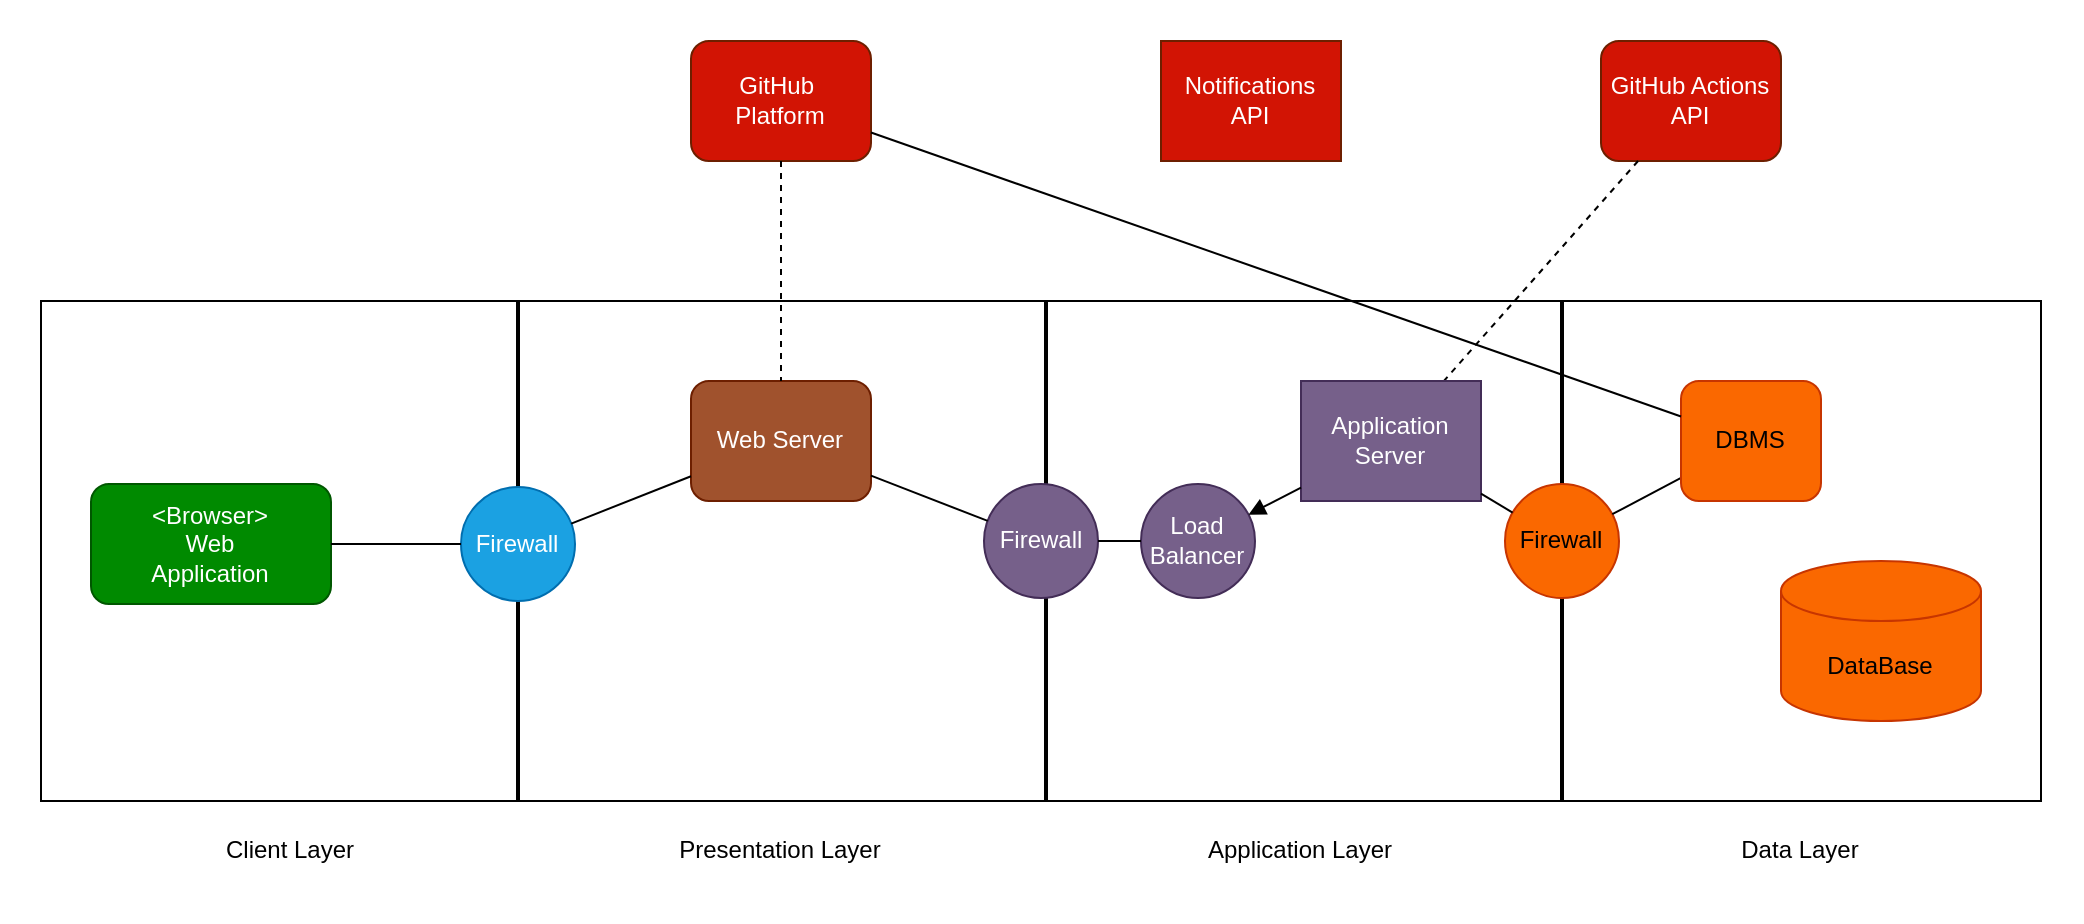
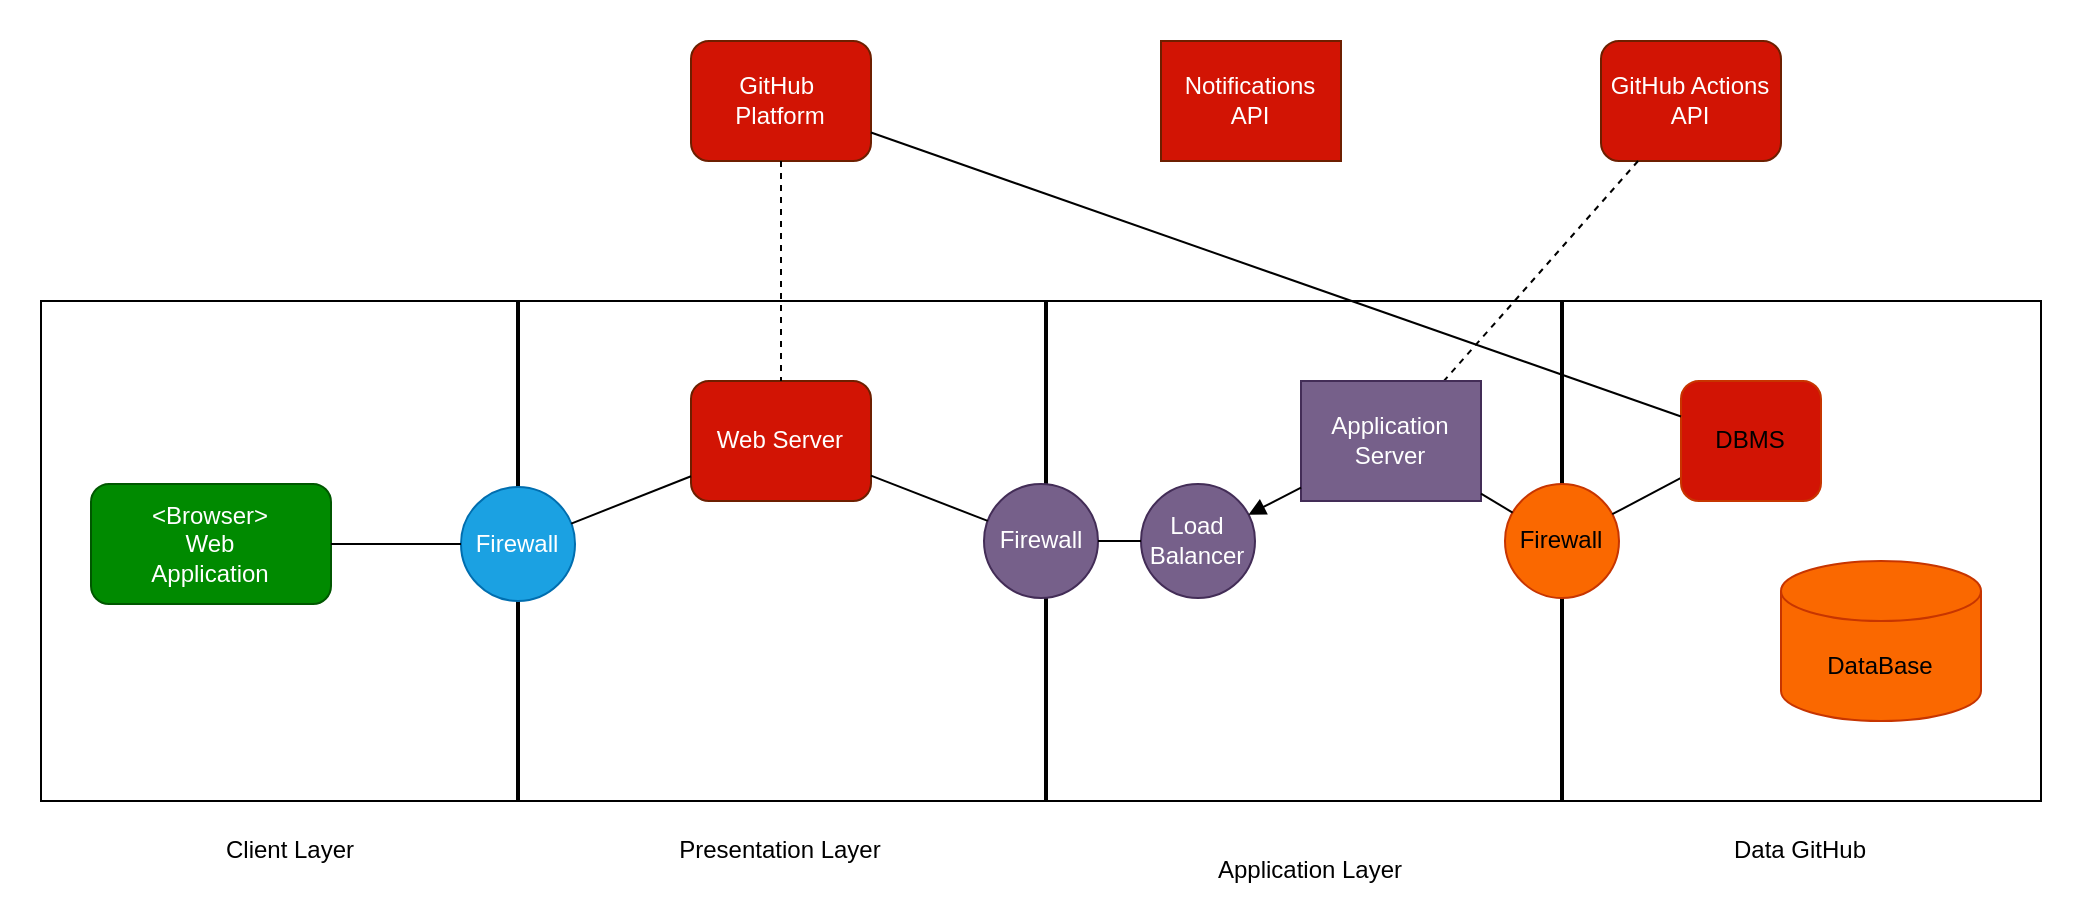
node "Web Server": fillcolor #a0522d -> #d21404
node "DBMS": fillcolor #fa6800 -> #d21404
node "Application Layer": moved (1301, 851) -> (1311, 871)
node "Data Layer": label "Data Layer" -> "Data GitHub"
